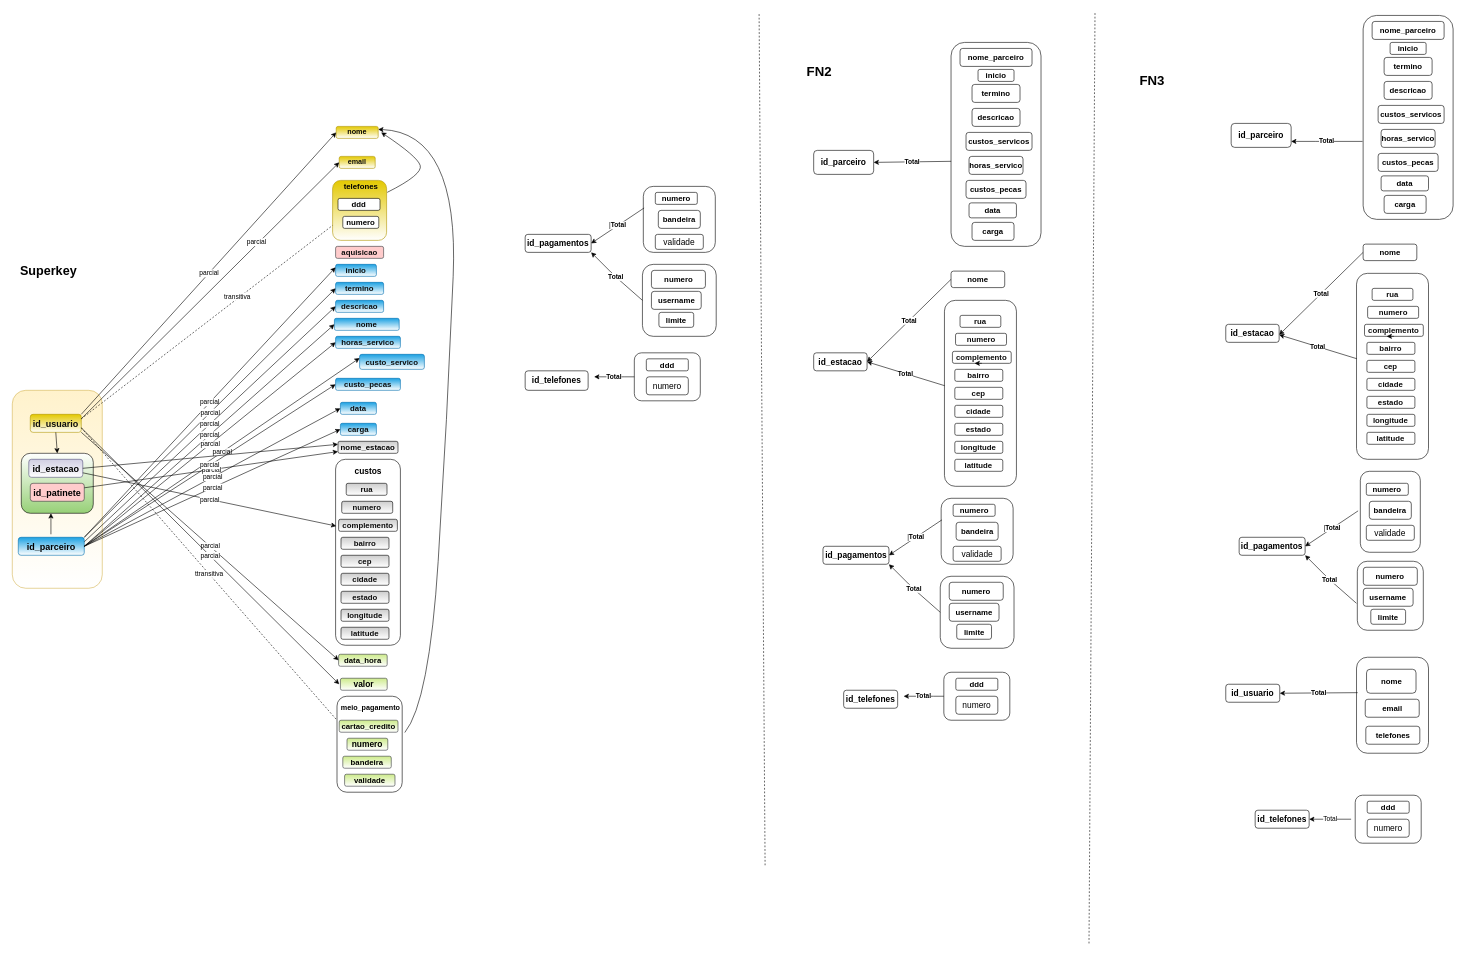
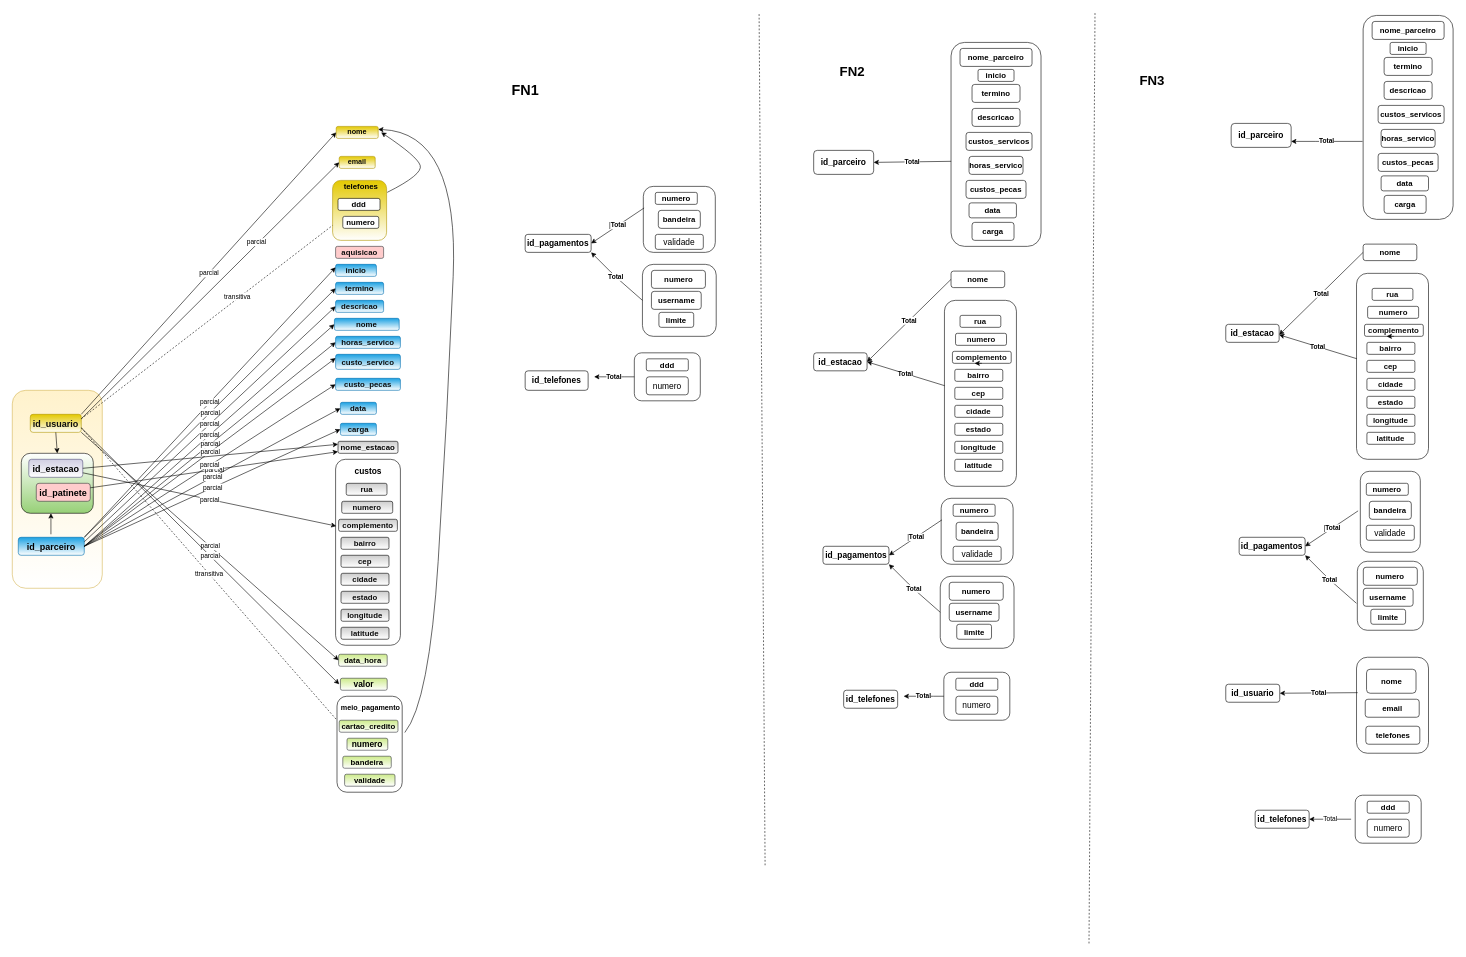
node "FN2": moved (819, 72) -> (852, 72)
node "FN1": added
node "Superkey": removed
node "custo_servico": moved (392, 362) -> (368, 362)
node "id_patinete": moved (57, 492) -> (63, 492)
